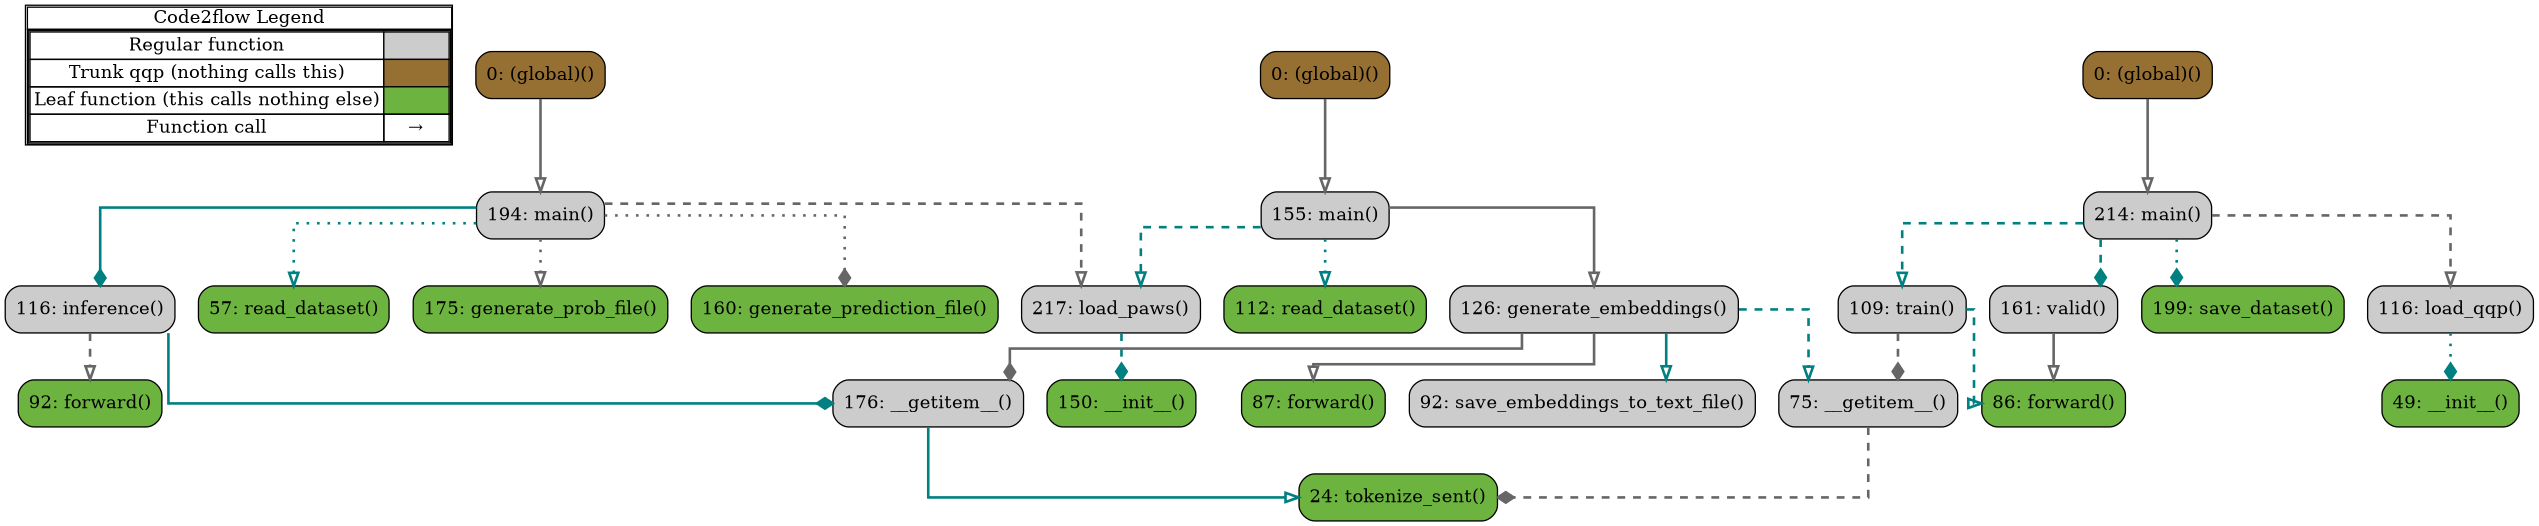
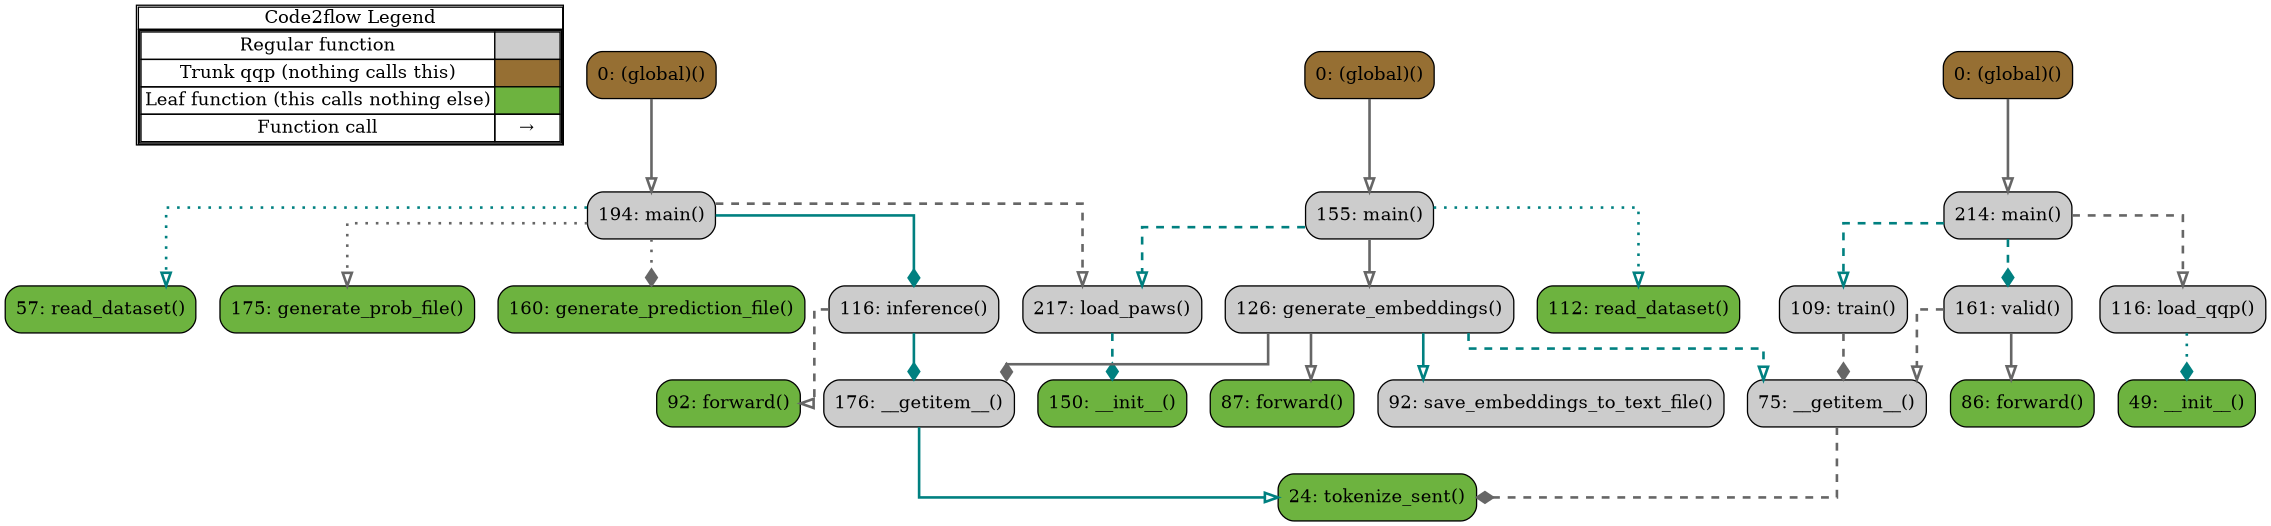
node "199: save_dataset()": removed
edge "161: valid()" -> "75: __getitem__()": added
edge "109: train()" -> "86: forward()": removed
